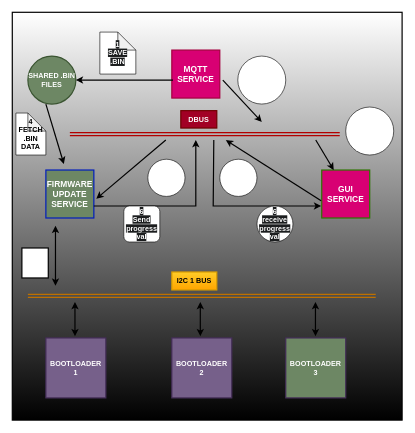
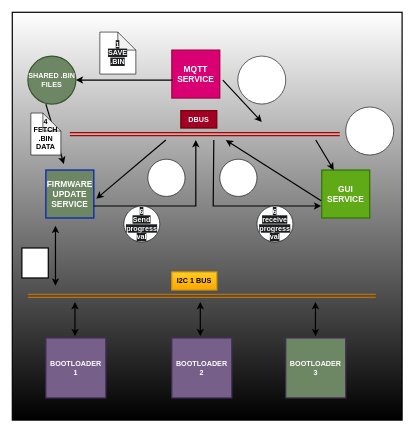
node "4 FETCH .BIN DATA": moved (31, 134) -> (46, 134)
node "GUI SERVICE": fillcolor #d80073 -> #60a917
node "6Send progressval": shape rounded rectangle -> ellipse
